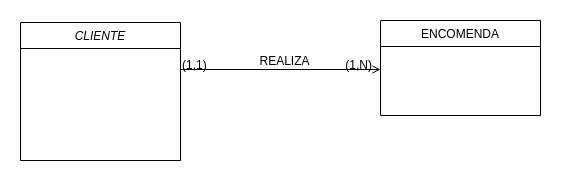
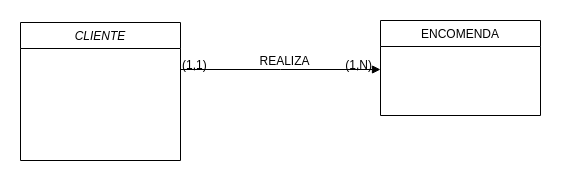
edge "CLIENTE" -> "ENCOMENDA": arrowhead open -> block
